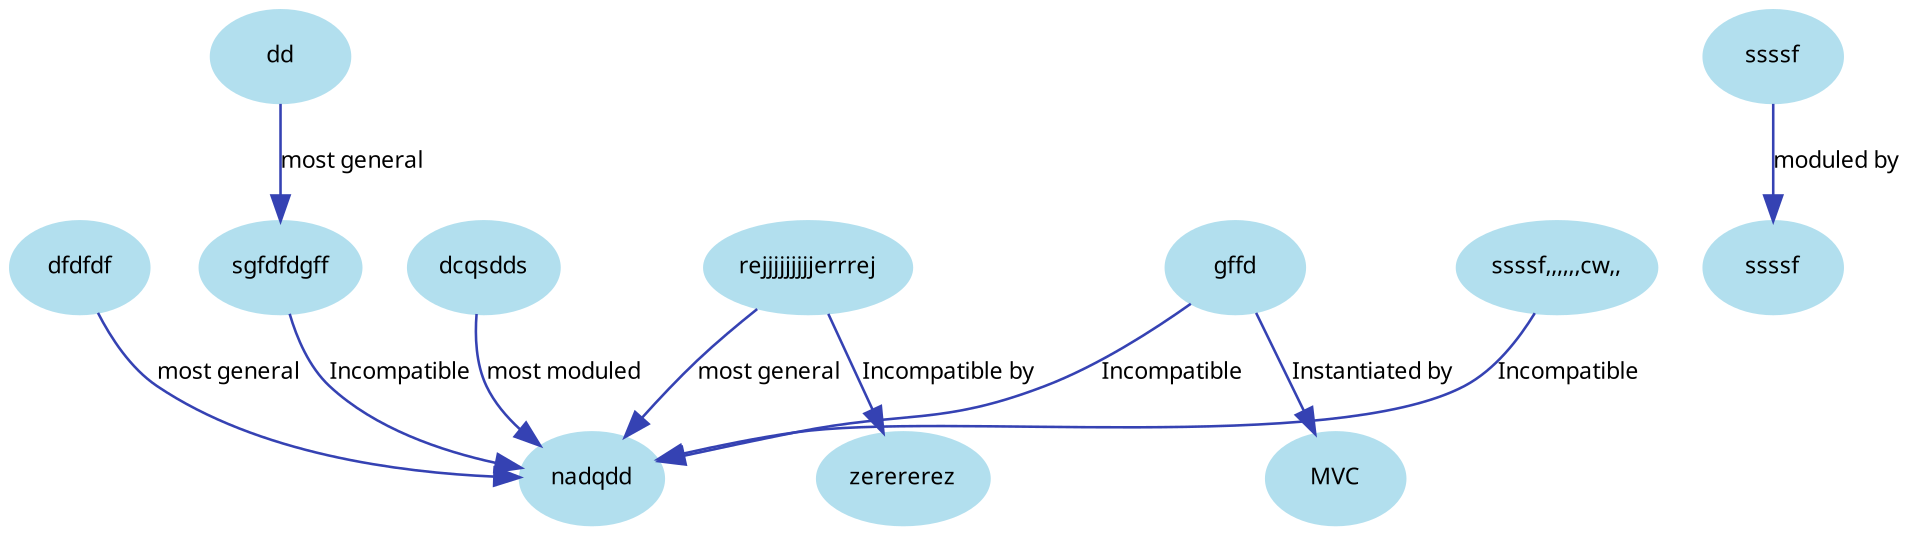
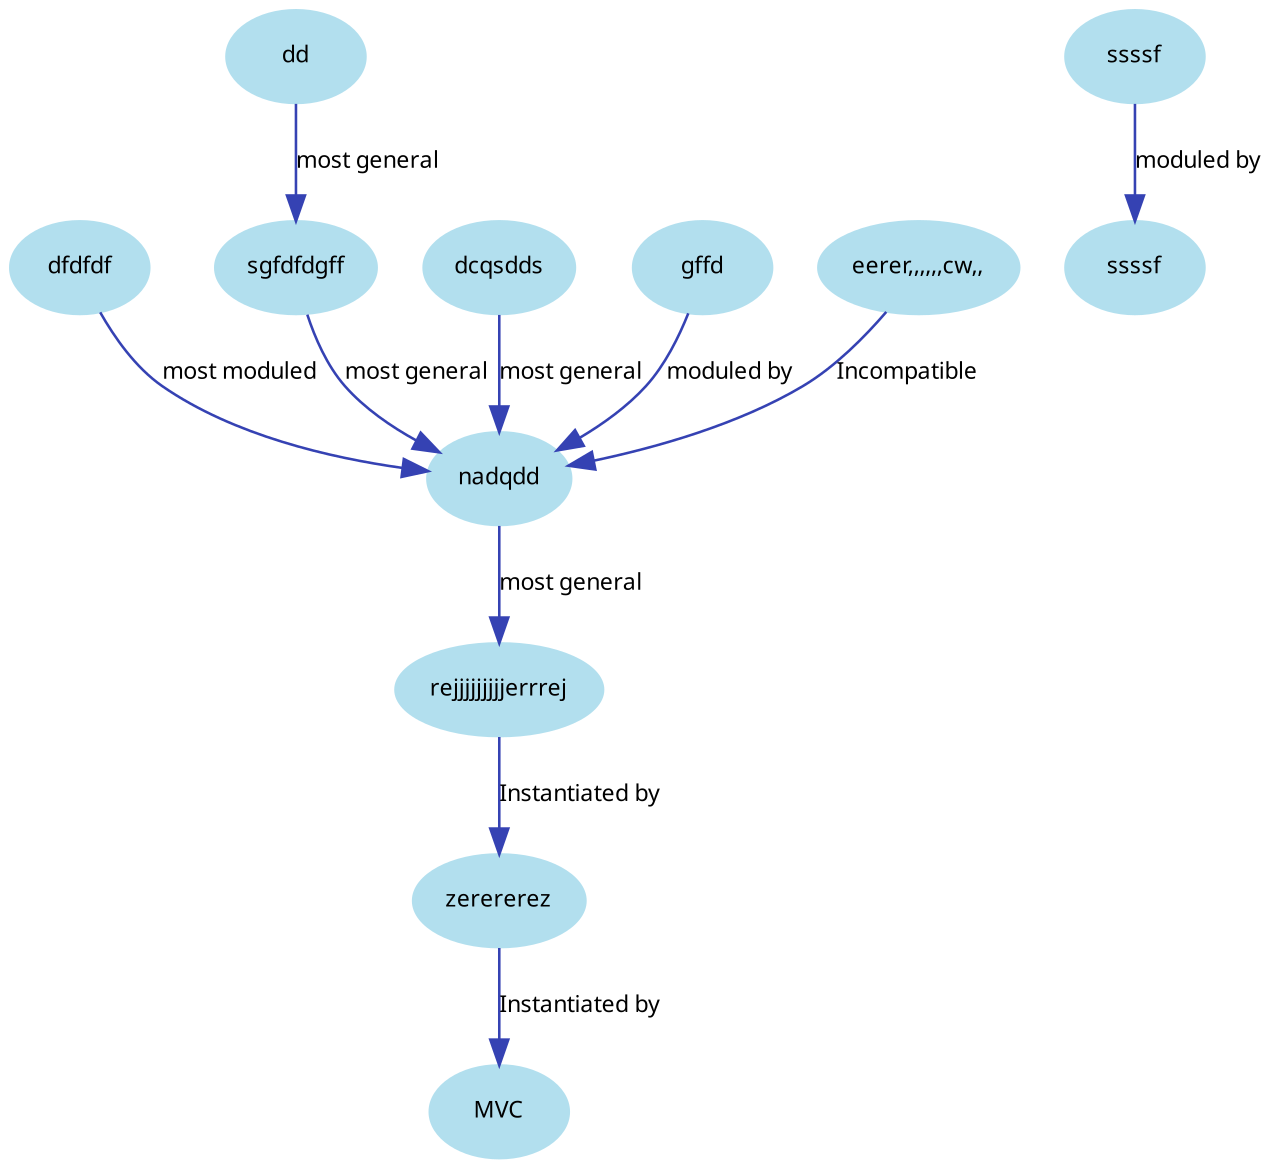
node "ssssf,,,,,,cw,,": label "ssssf,,,,,,cw,," -> "eerer,,,,,,cw,,"
edge "rejjjjjjjjjerrrej" -> "nadqdd": reversed
edge "gffd" -> "MVC": now "zerererez" -> "MVC"
edge "dfdfdf" -> "nadqdd": label "most general" -> "most moduled"
edge "sgfdfdgff" -> "nadqdd": label "Incompatible" -> "most general"
edge "dcqsdds" -> "nadqdd": label "most moduled" -> "most general"
edge "rejjjjjjjjjerrrej" -> "zerererez": label "Incompatible by" -> "Instantiated by"
edge "gffd" -> "nadqdd": label "Incompatible" -> "moduled by"
